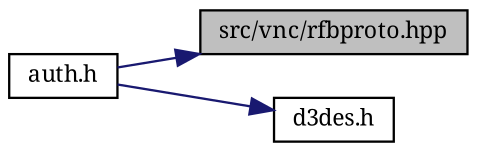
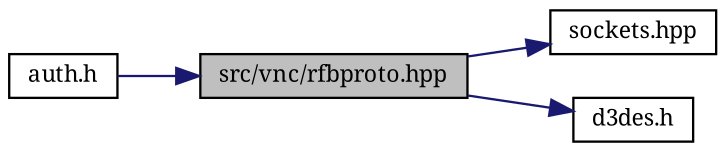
node "sockets.hpp": added
edge "auth.h" -> "d3des.h": now "src/vnc/rfbproto.hpp" -> "d3des.h"
